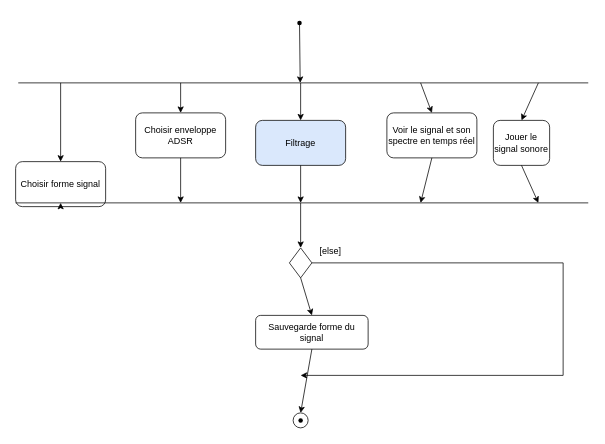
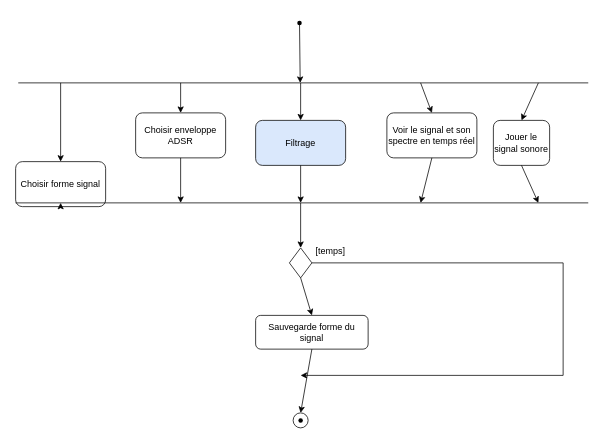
node "[else]": label "[else]" -> "[temps]"
